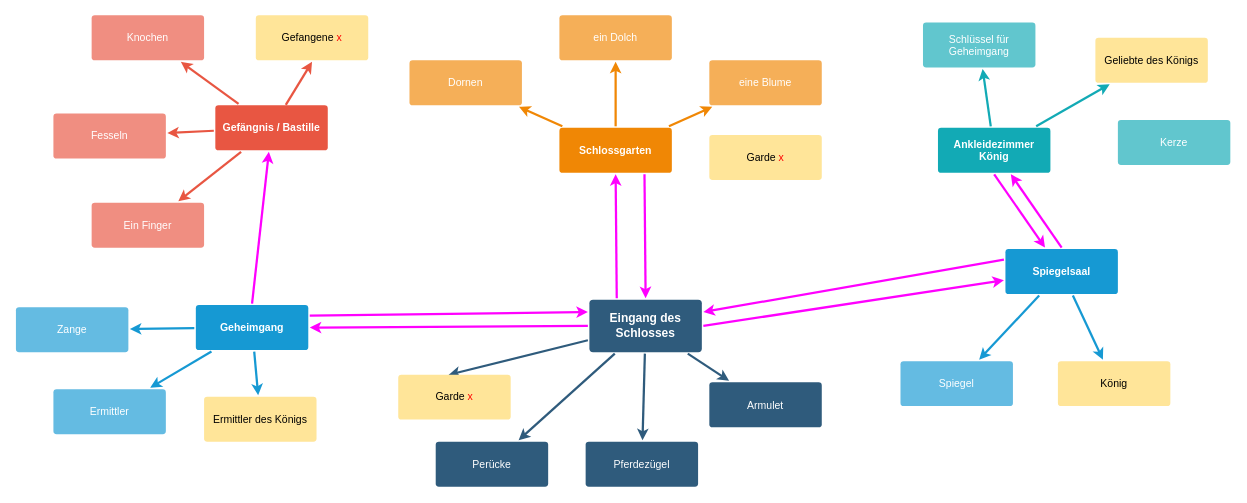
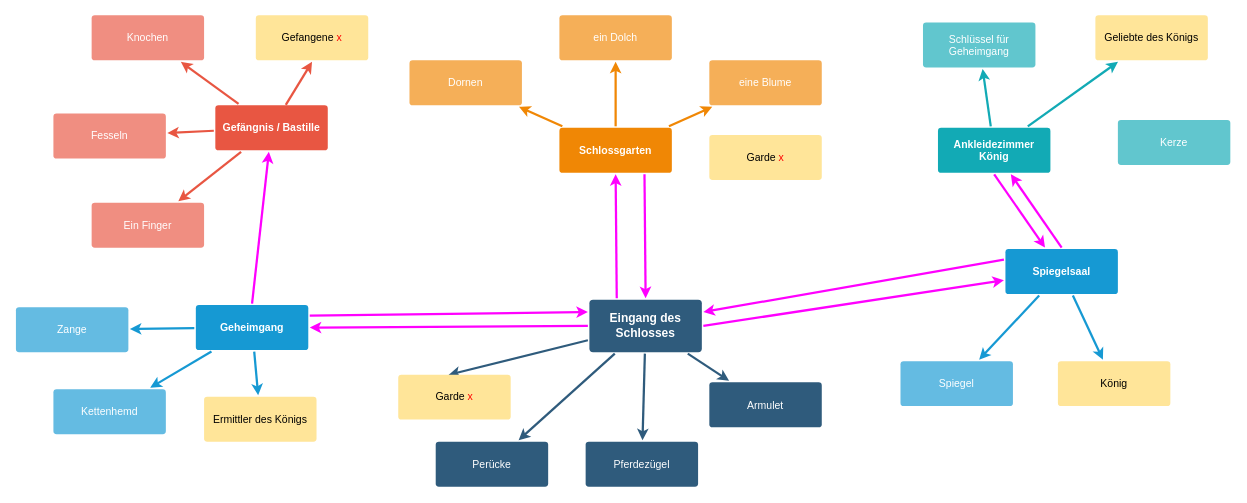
node "Geliebte des Königs": moved (1152, 60) -> (1152, 38)
node "Ermittler": label "Ermittler" -> "Kettenhemd"
